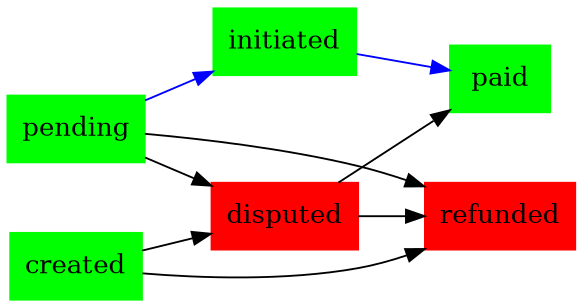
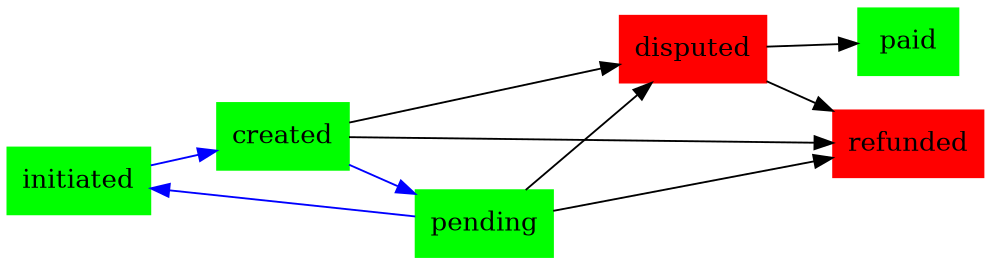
edge "initiated" -> "paid": now "initiated" -> "created"
edge "created" -> "pending": added
